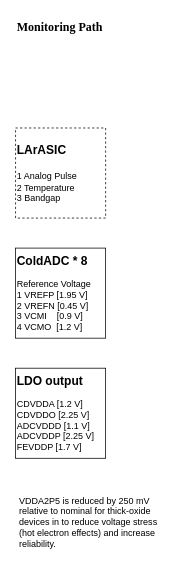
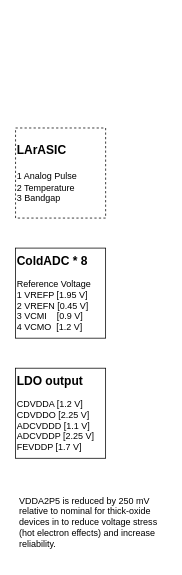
node "Monitoring Path": removed
